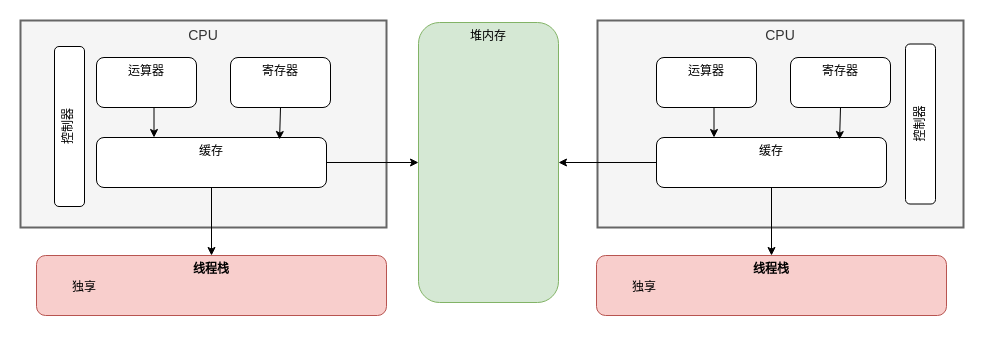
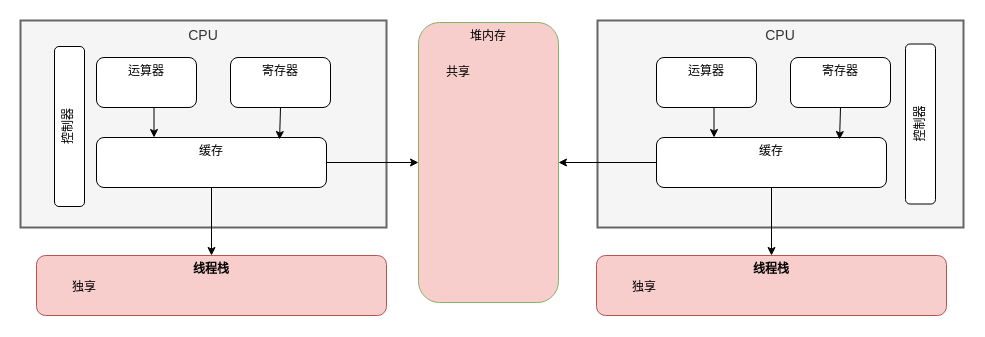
node "共享": added
node "堆内存": fillcolor #d5e8d4 -> #f8cecc
